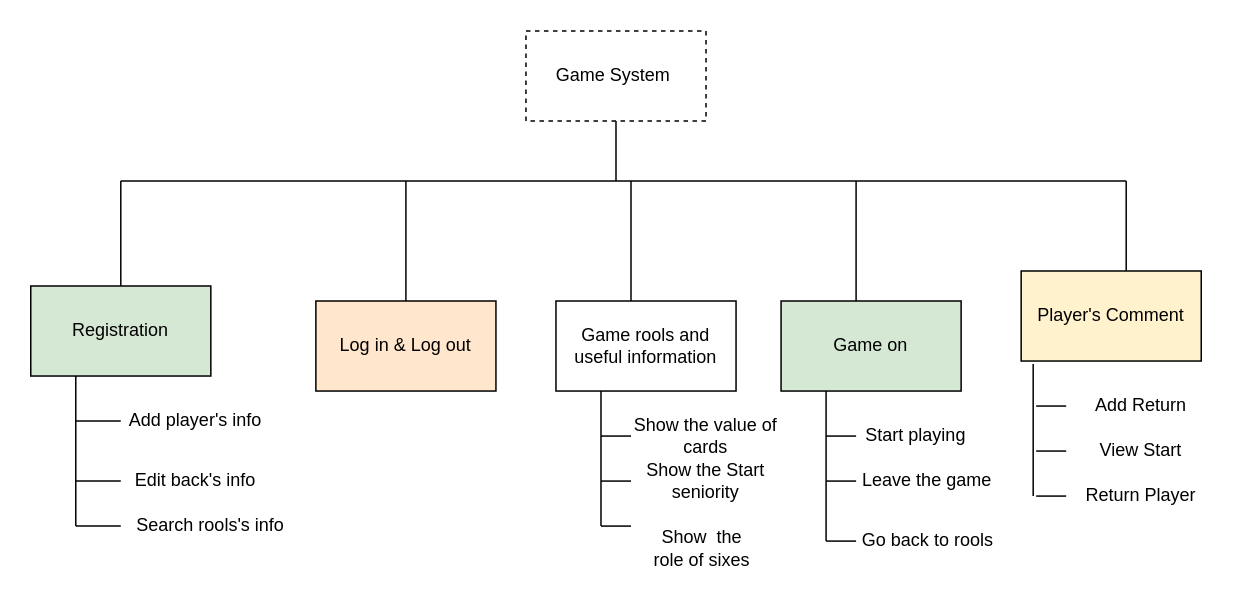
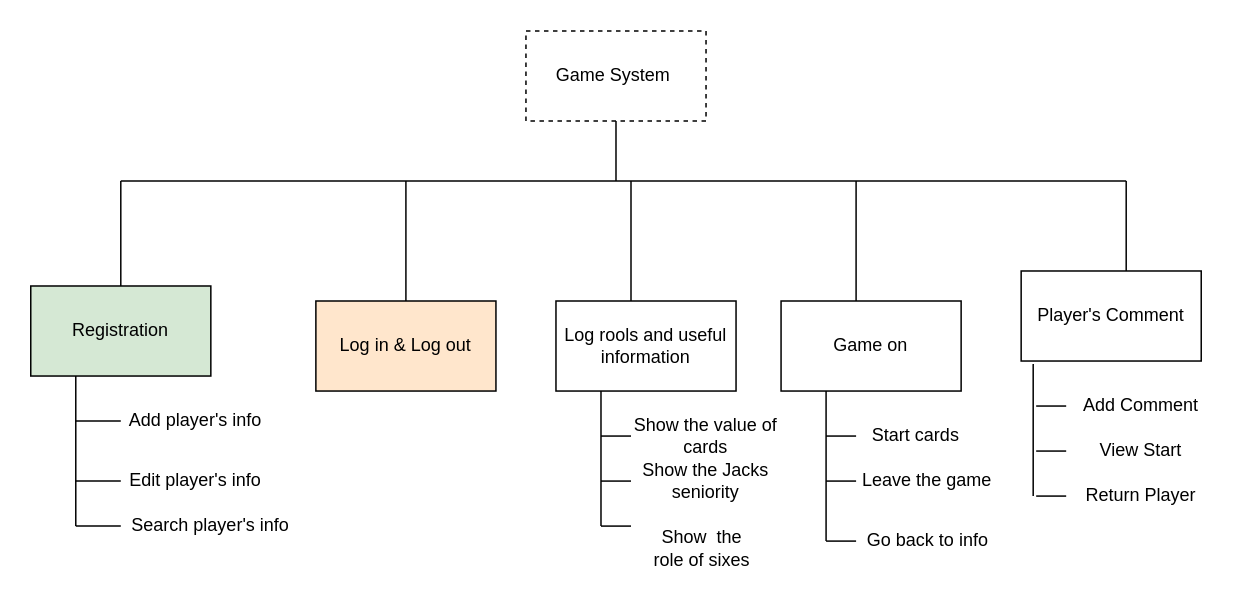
node "Player's Comment": fillcolor #fff2cc -> #ffffff
node "Game rools and useful information": label "Game rools and useful information" -> "Log rools and useful information"
node "Game on": fillcolor #d5e8d4 -> #ffffff
node "Add Return": label "Add Return" -> "Add Comment"
node "Start playing": label "Start playing" -> "Start cards"
node "Edit back's info": label "Edit back's info" -> "Edit player's info"
node "Show the Start seniority": label "Show the Start seniority" -> "Show the Jacks seniority"
node "Search rools's info": label "Search rools's info" -> "Search player's info"
node "Go back to rools": label "Go back to rools" -> "Go back to info"
